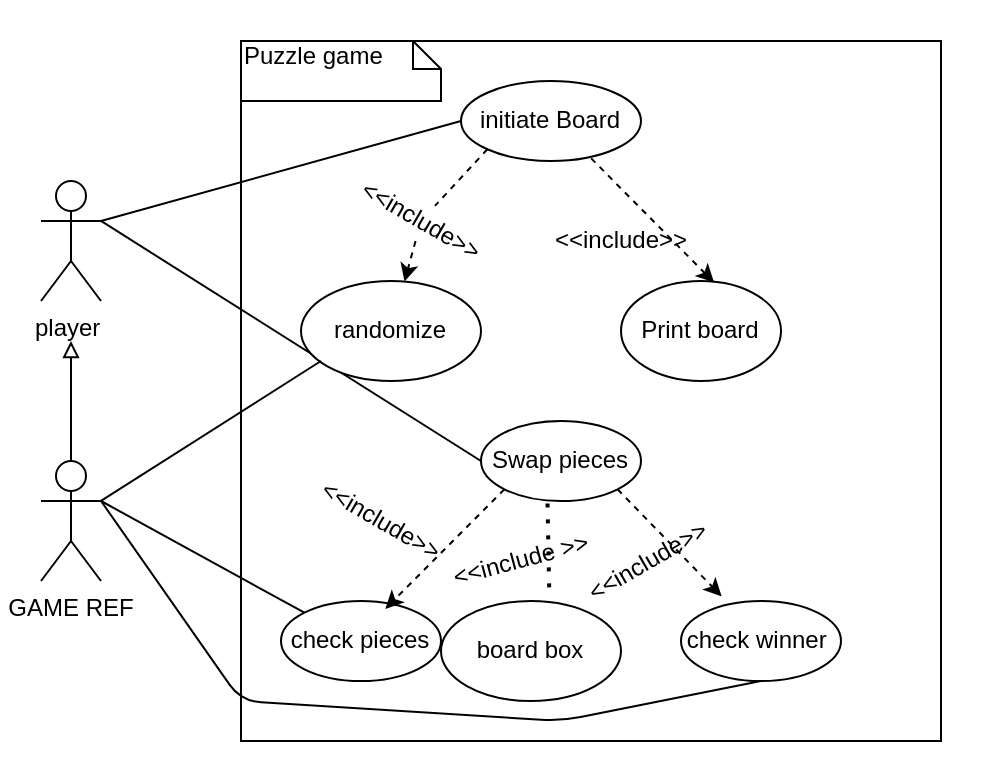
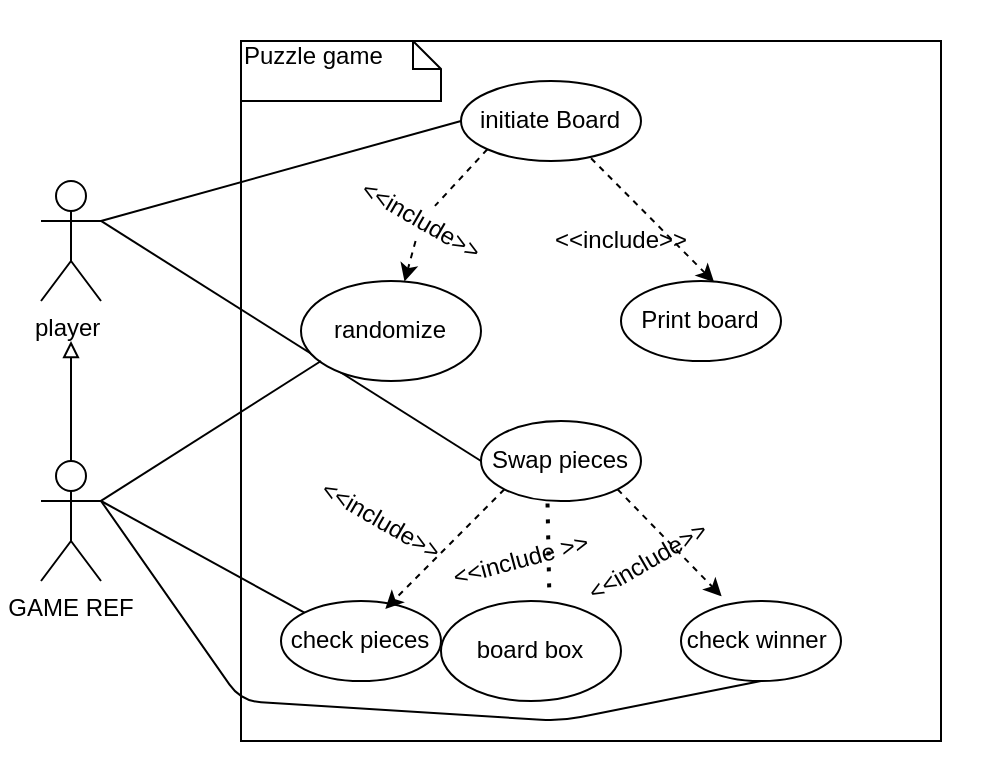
node "Print board": size 160x100 -> 160x80
